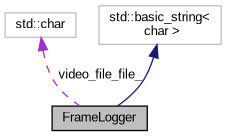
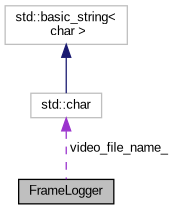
edge "FrameLogger" -> "std::char": label " video_file_file_" -> " video_file_name_"
edge "FrameLogger" -> "std::basic_string< char >": now "std::char" -> "std::basic_string< char >"
